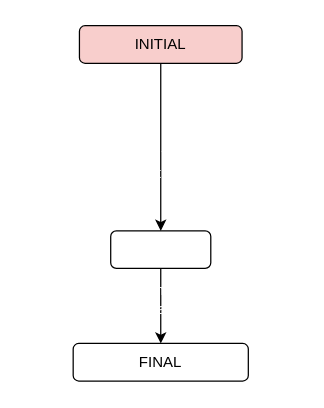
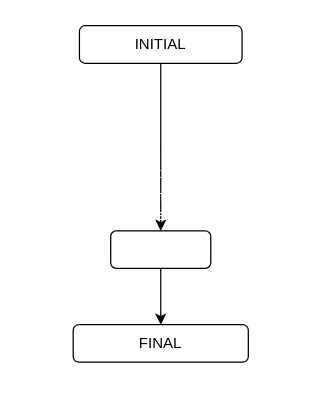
node "INITIAL": fillcolor #f8cecc -> #ffffff
node "the system shows all the information loaded": moved (178, 299) -> (178, 206)
node "FINAL": moved (161, 362) -> (161, 343)
